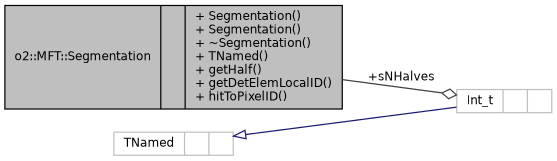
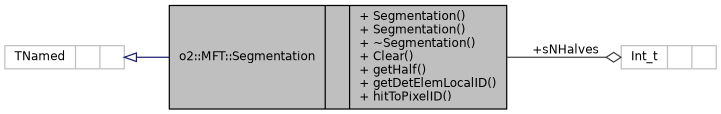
node "o2::MFT::Segmentation": text "+ TNamed()" -> "+ Clear()"
edge "Int_t" -> "TNamed": now "o2::MFT::Segmentation" -> "TNamed"
